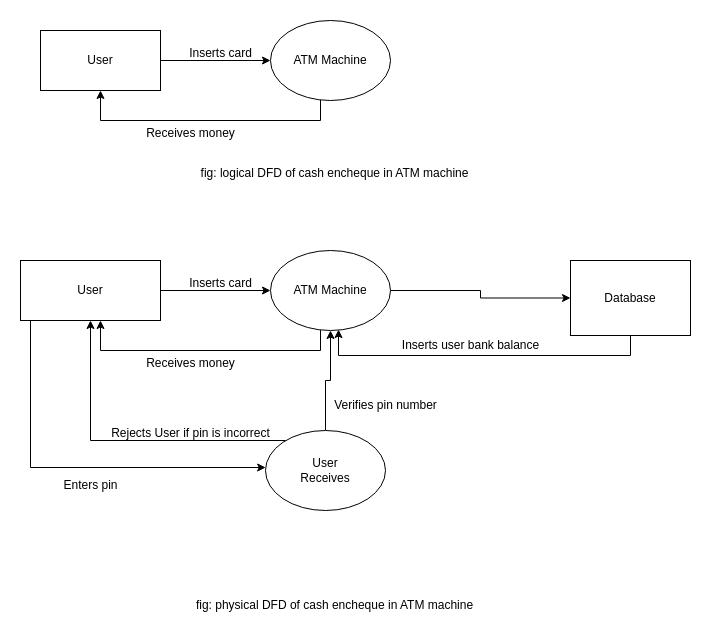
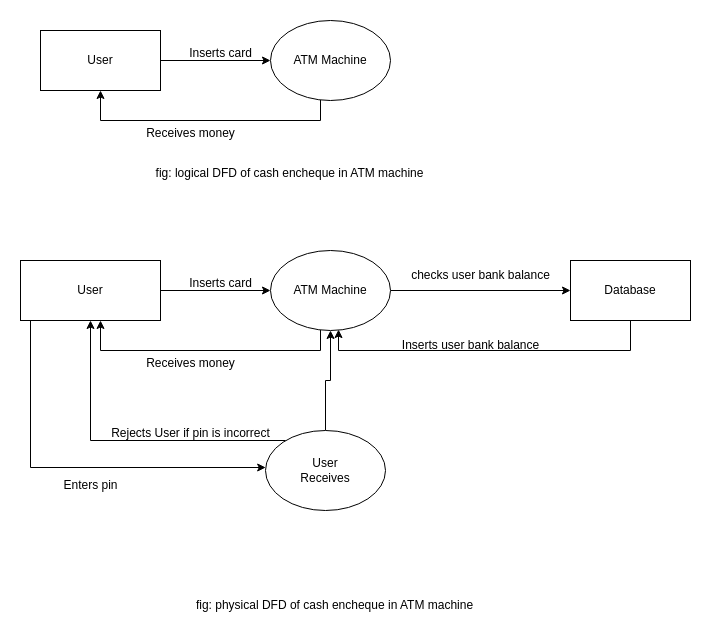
node "fig: logical DFD of cash encheque in ATM machine": moved (335, 174) -> (290, 174)
node "checks user bank balance": added
node "Database": size 120x75 -> 120x60
node "Verifies pin number": removed
